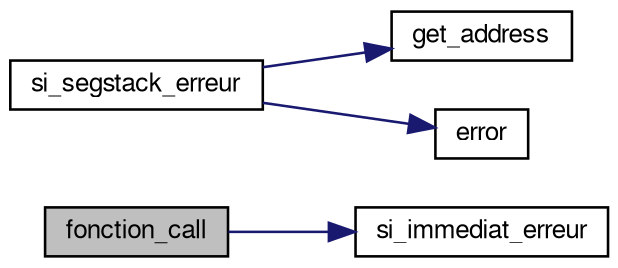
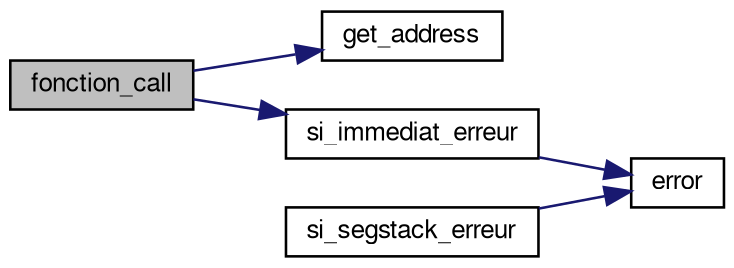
edge "si_segstack_erreur" -> "get_address": now "fonction_call" -> "get_address"
edge "si_immediat_erreur" -> "error": added
